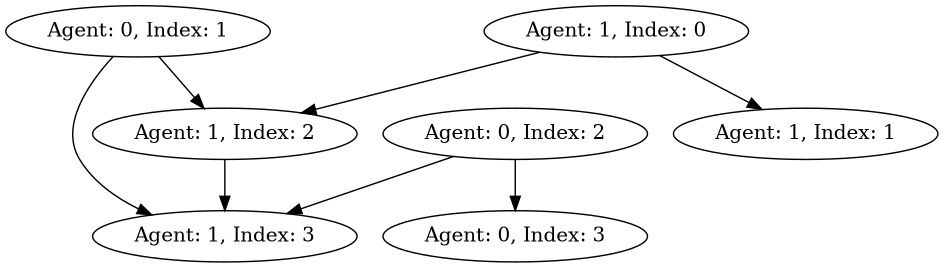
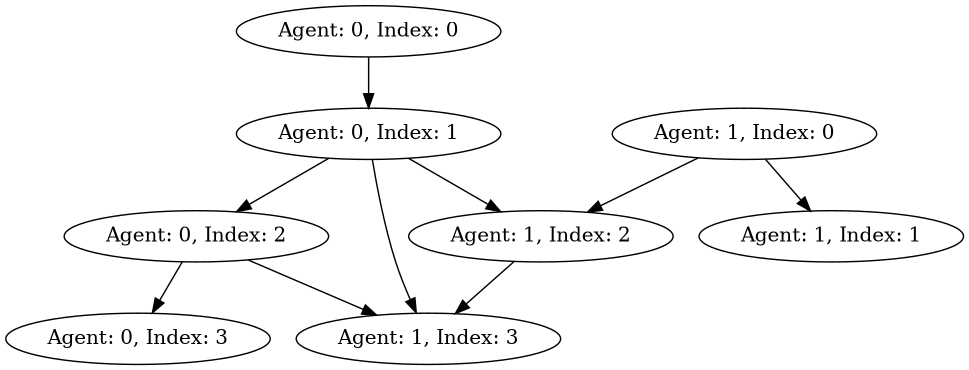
node "Agent: 0, Index: 0": added
edge "Agent: 0, Index: 1" -> "Agent: 0, Index: 2": added
